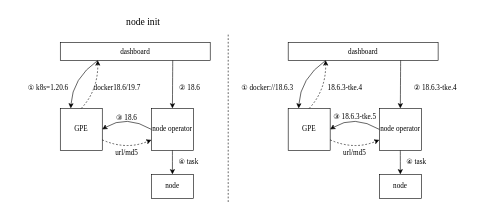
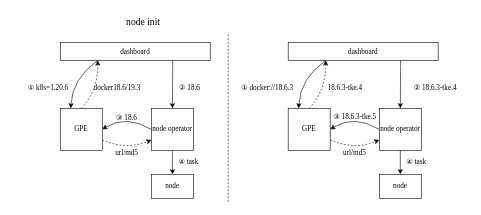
node "docker18.6/19.7": label "docker18.6/19.7" -> "docker18.6/19.3"
